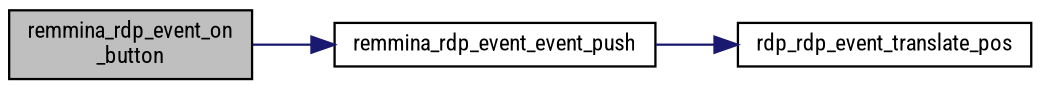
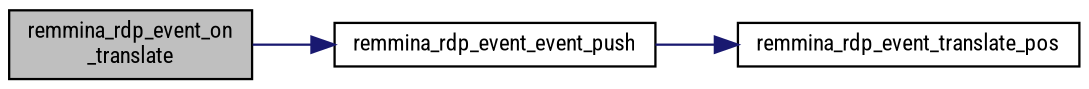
node "remmina_rdp_event_on _button": label "remmina_rdp_event_on _button" -> "remmina_rdp_event_on _translate"
node "rdp_rdp_event_translate_pos": label "rdp_rdp_event_translate_pos" -> "remmina_rdp_event_translate_pos"
